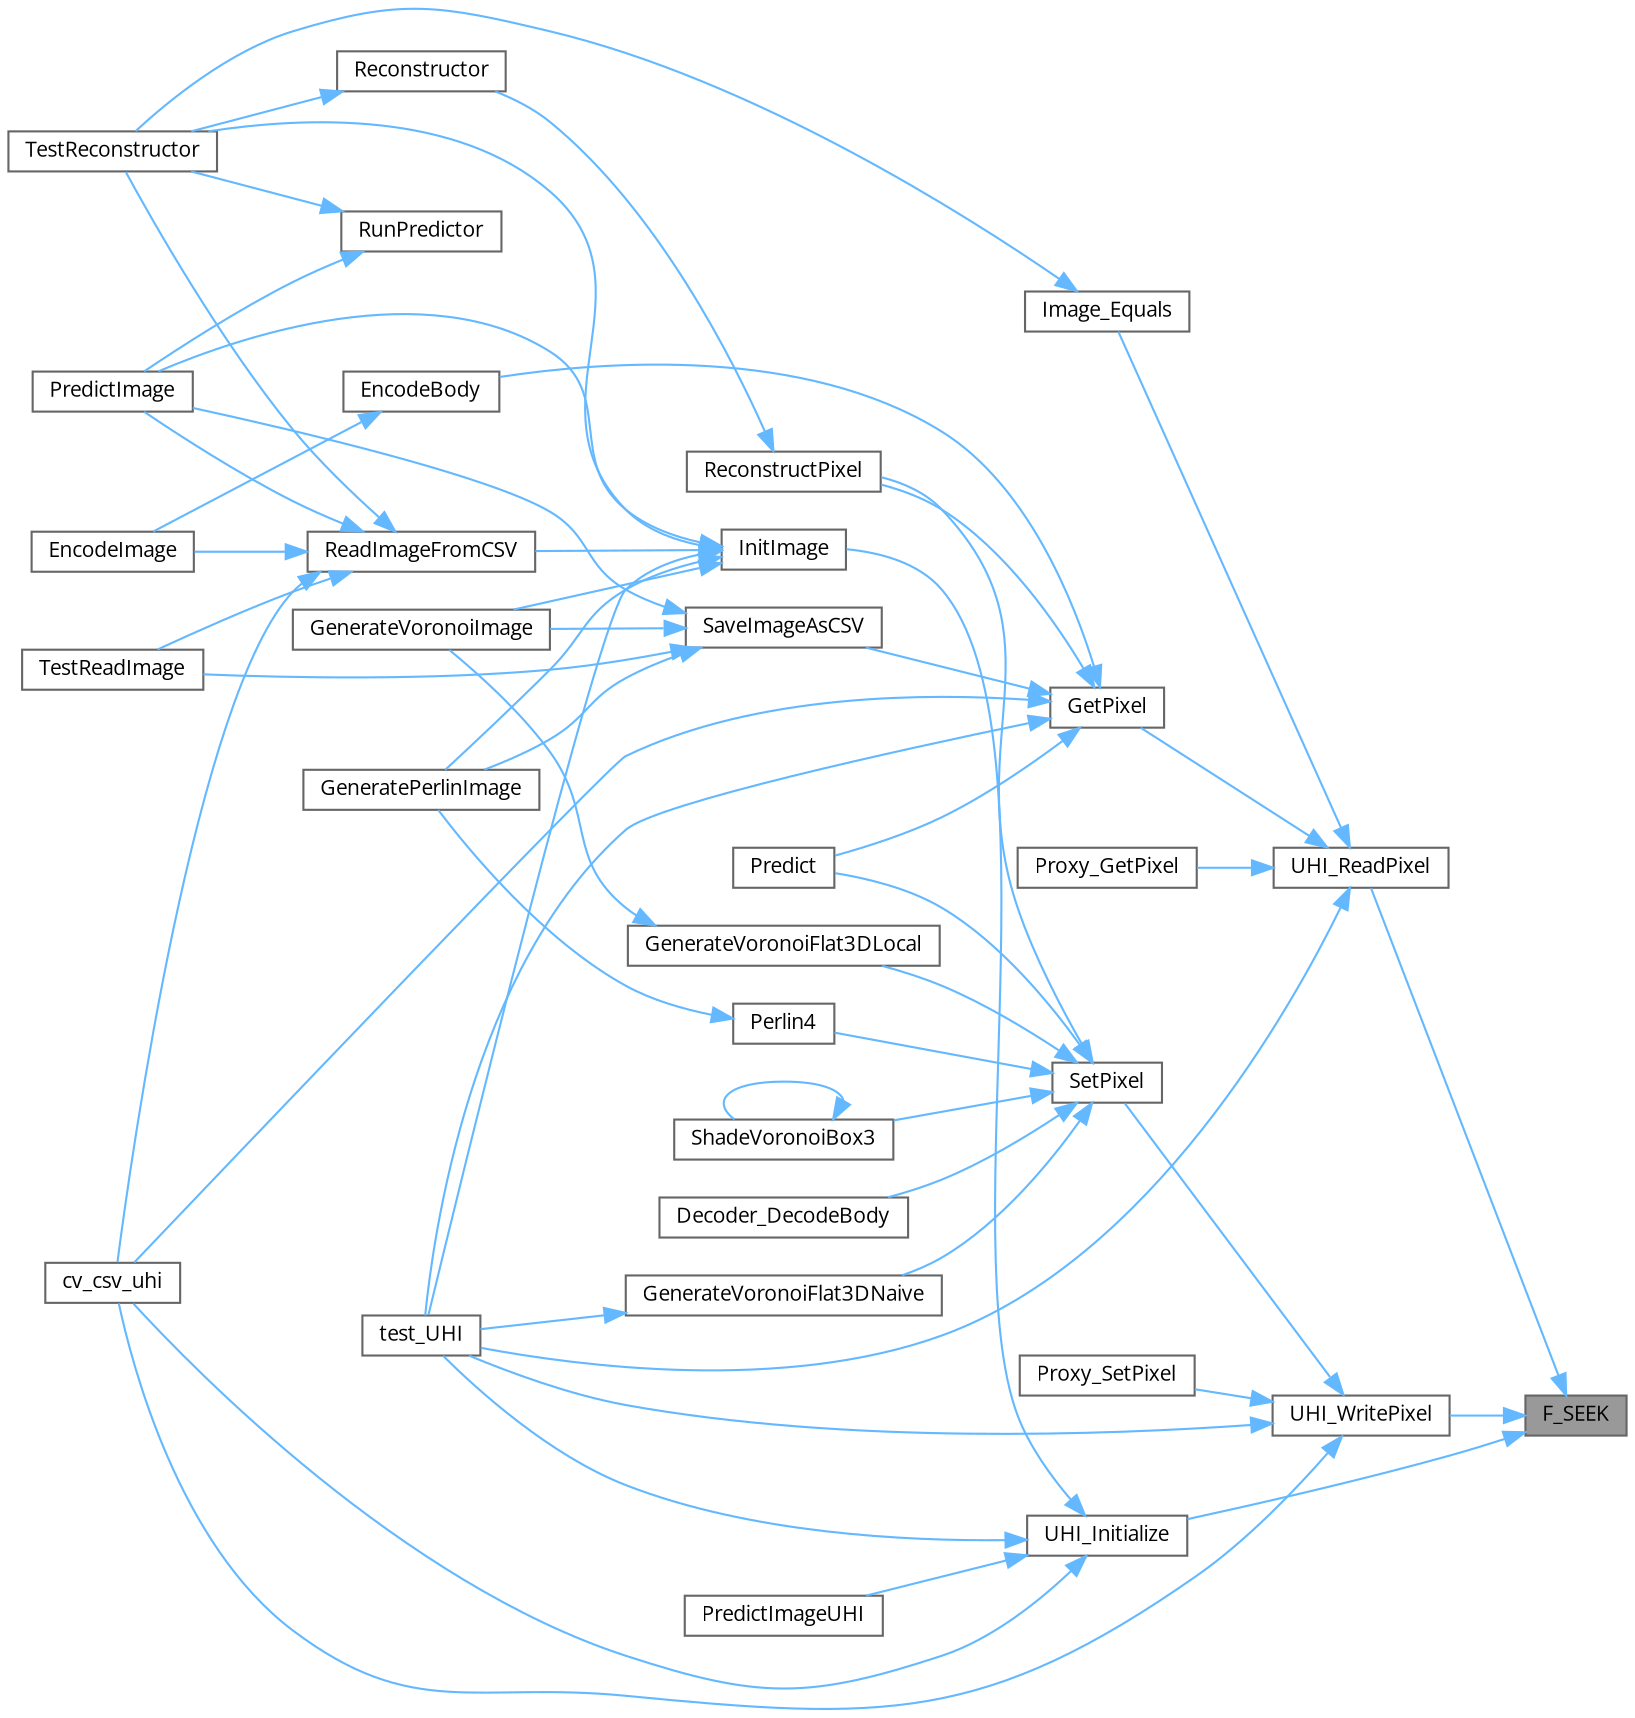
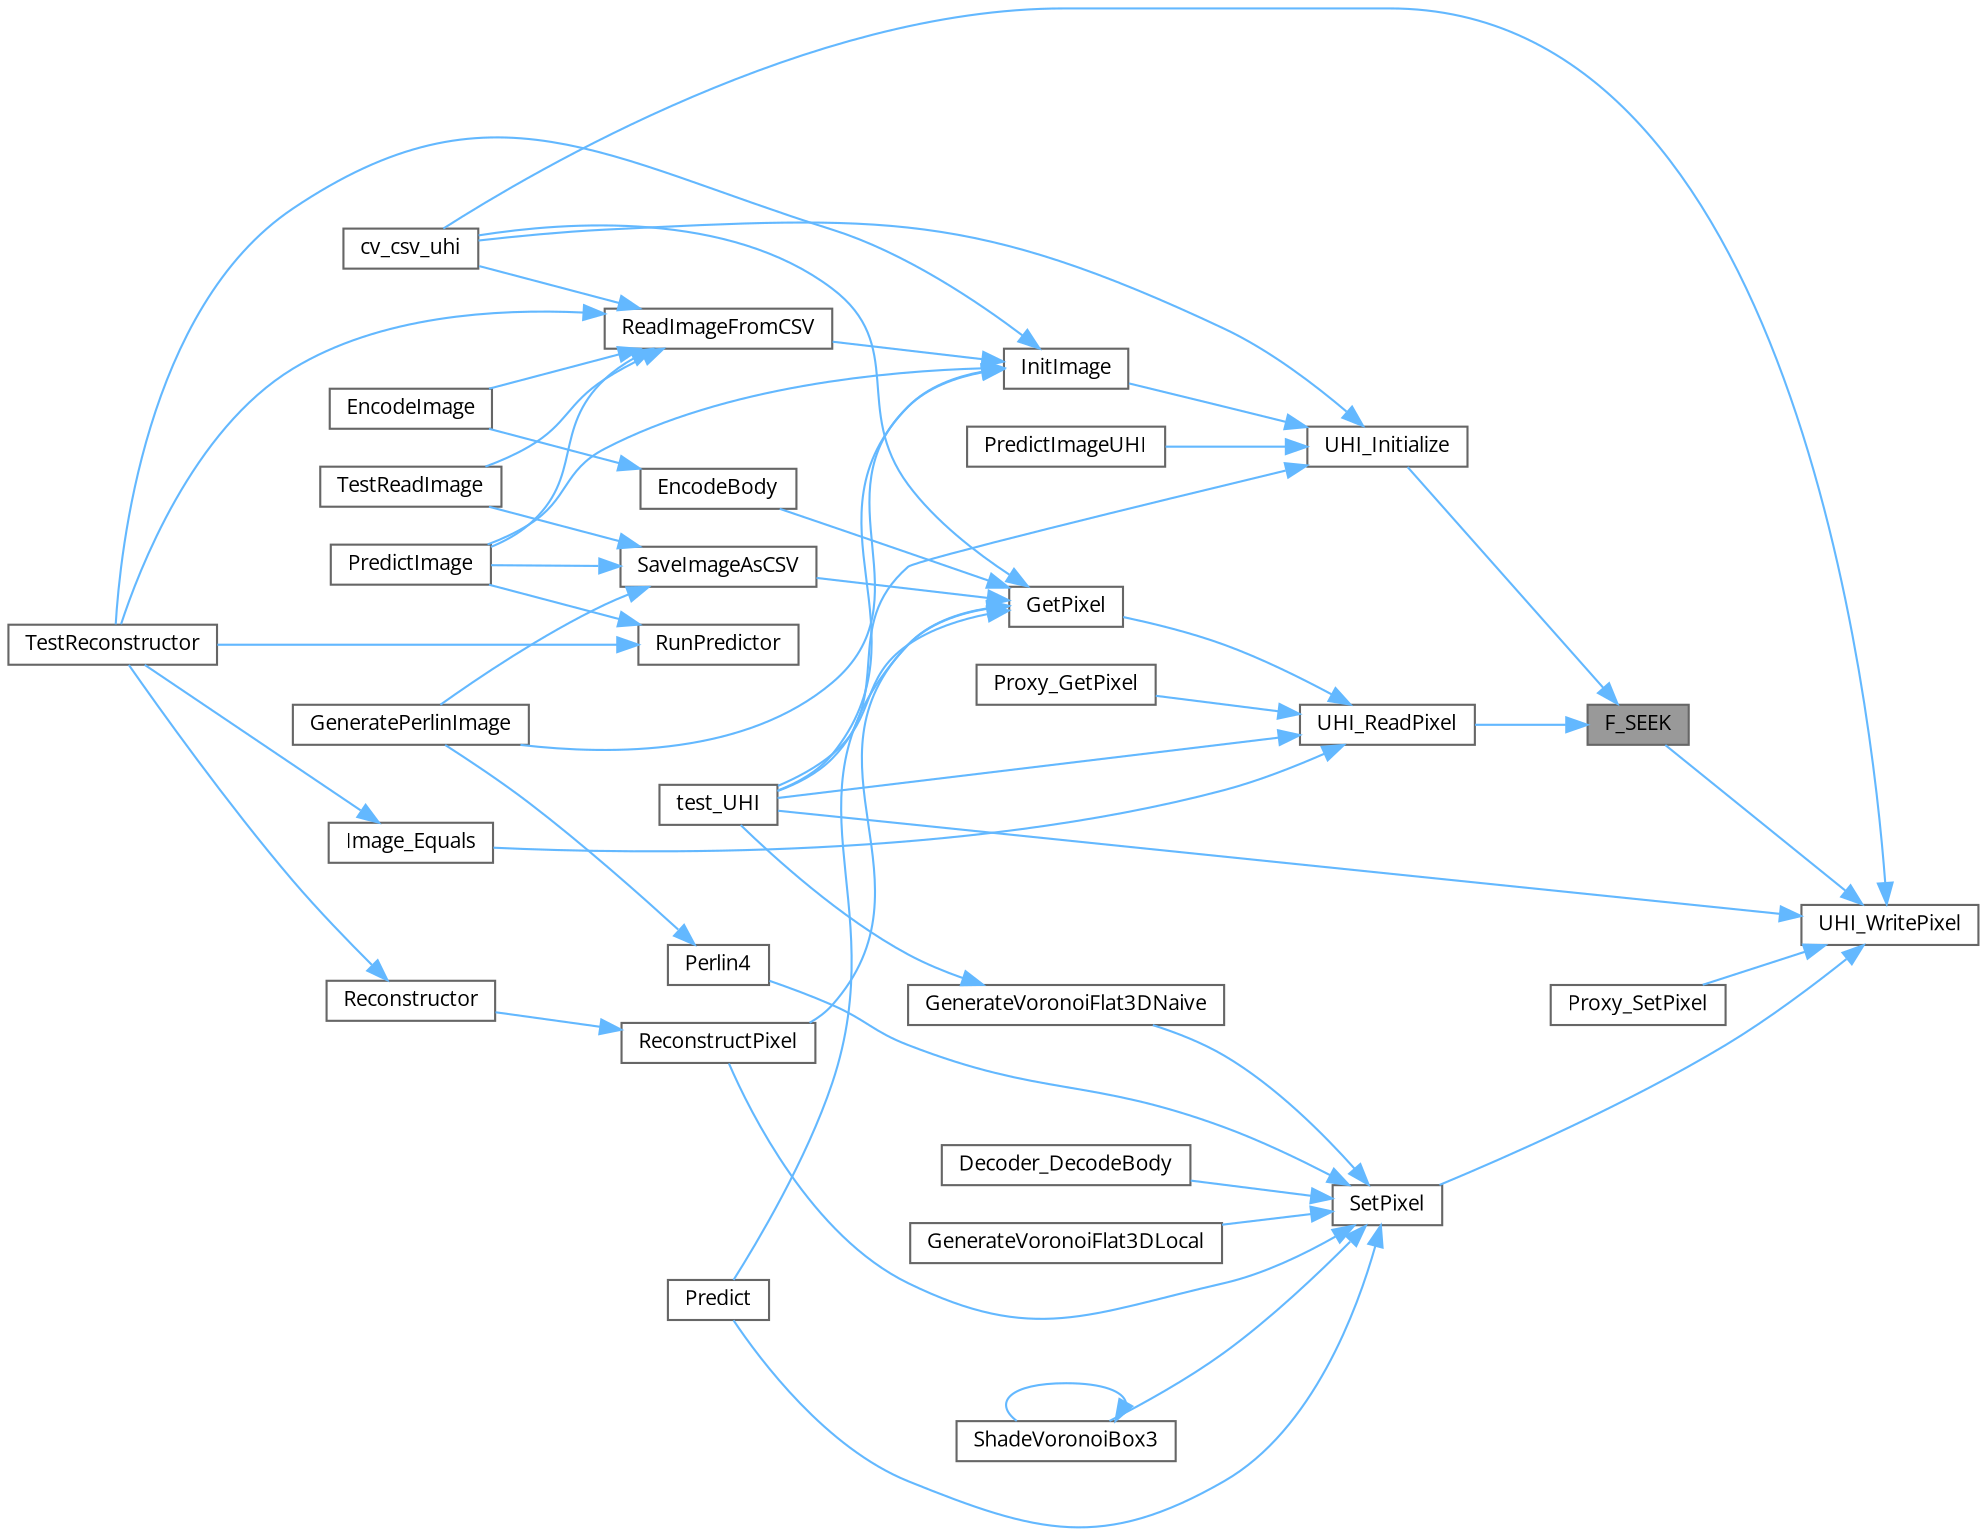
node "GenerateVoronoiImage": removed
edge "UHI_WritePixel" -> "F_SEEK": reversed
